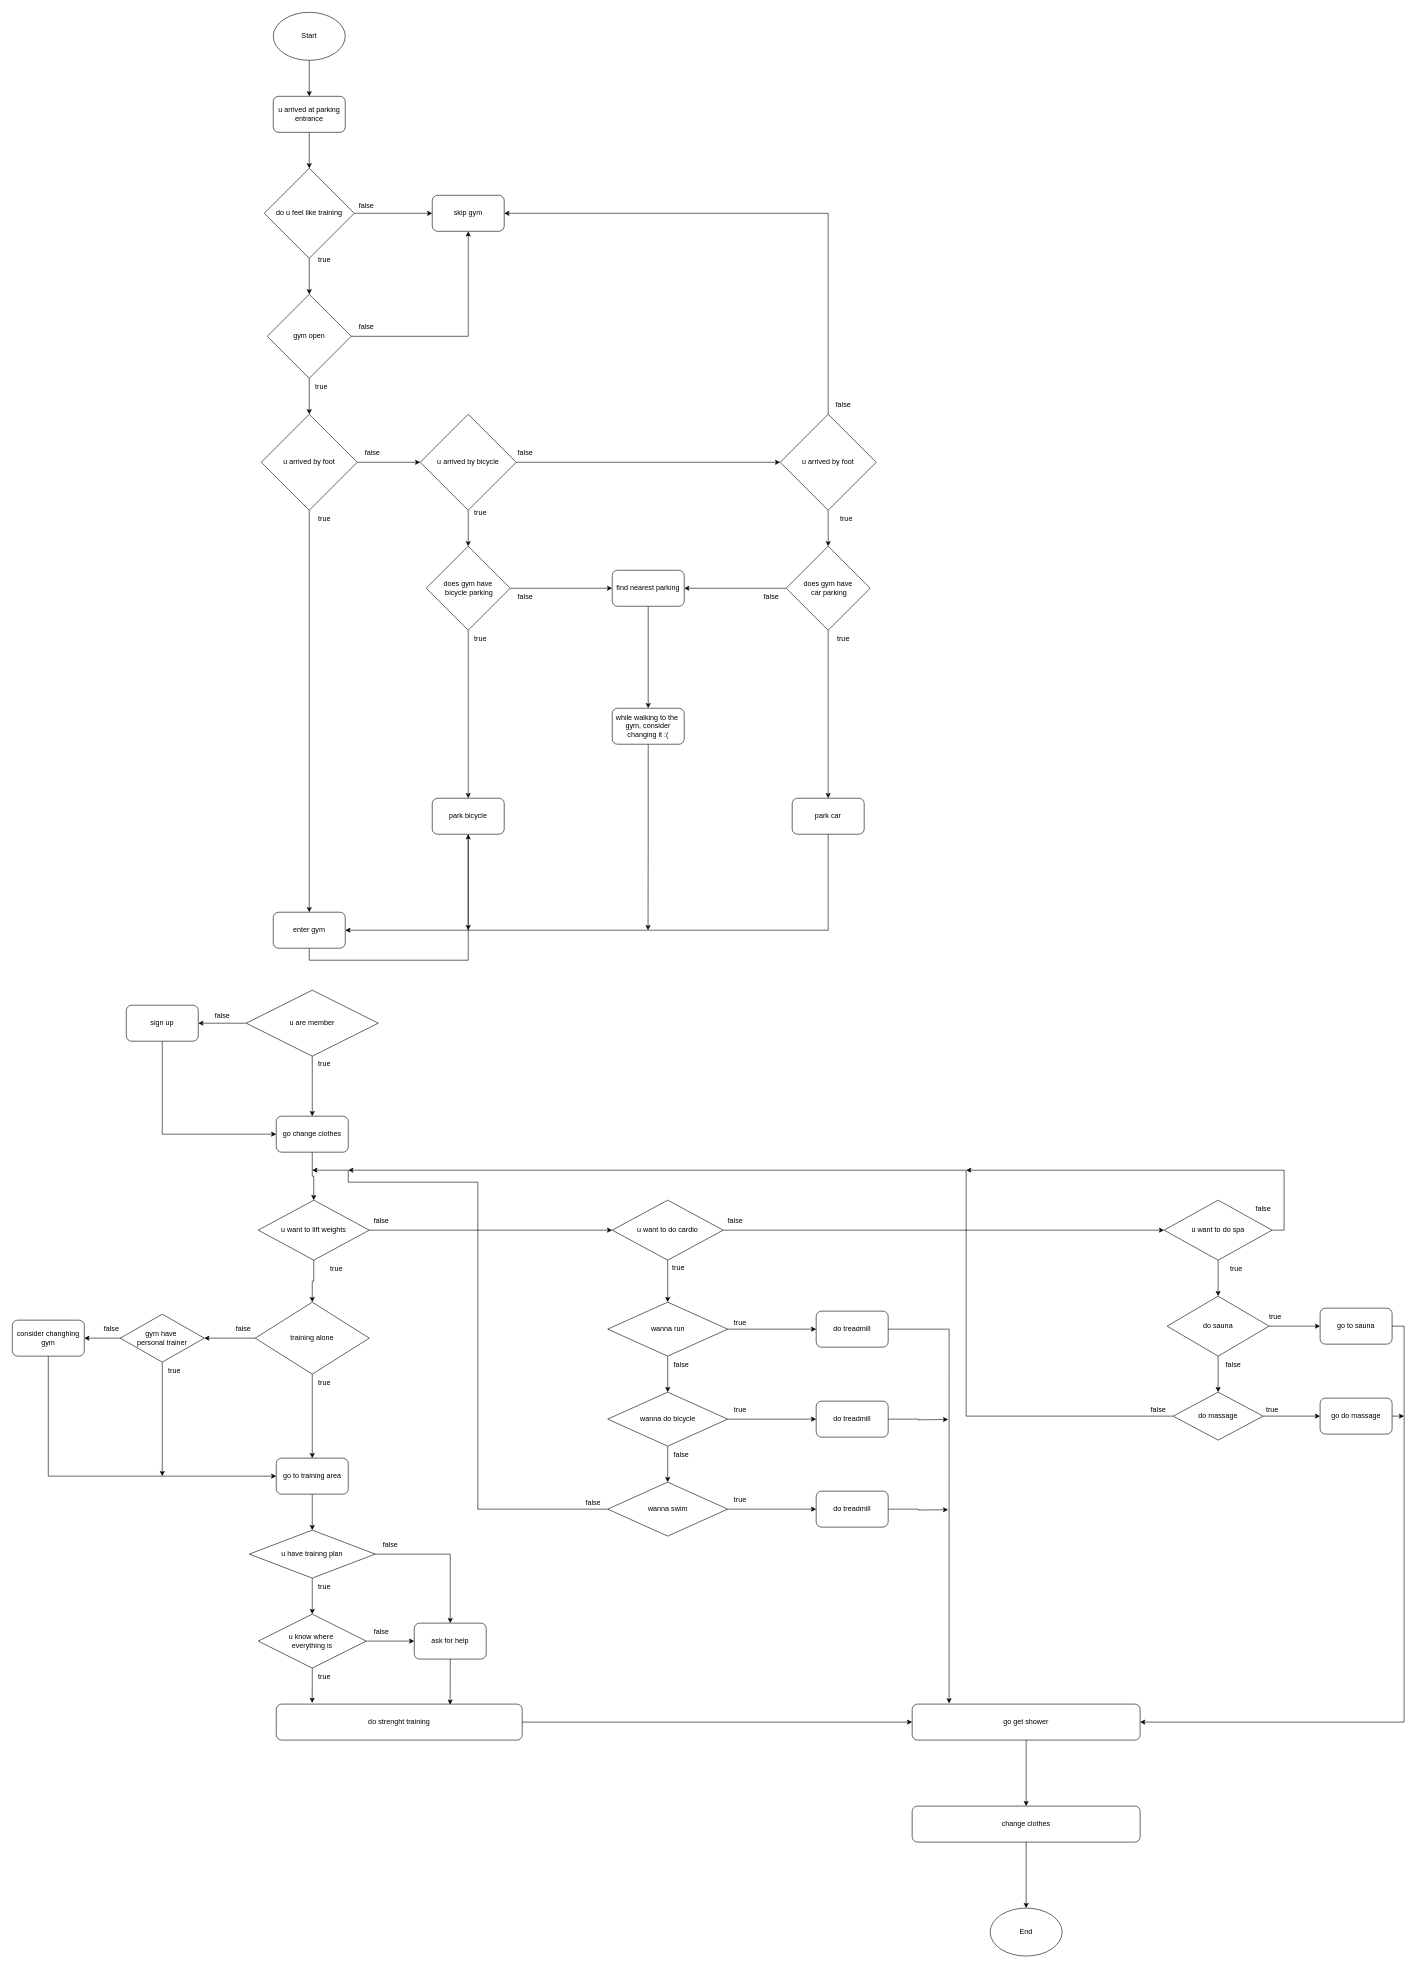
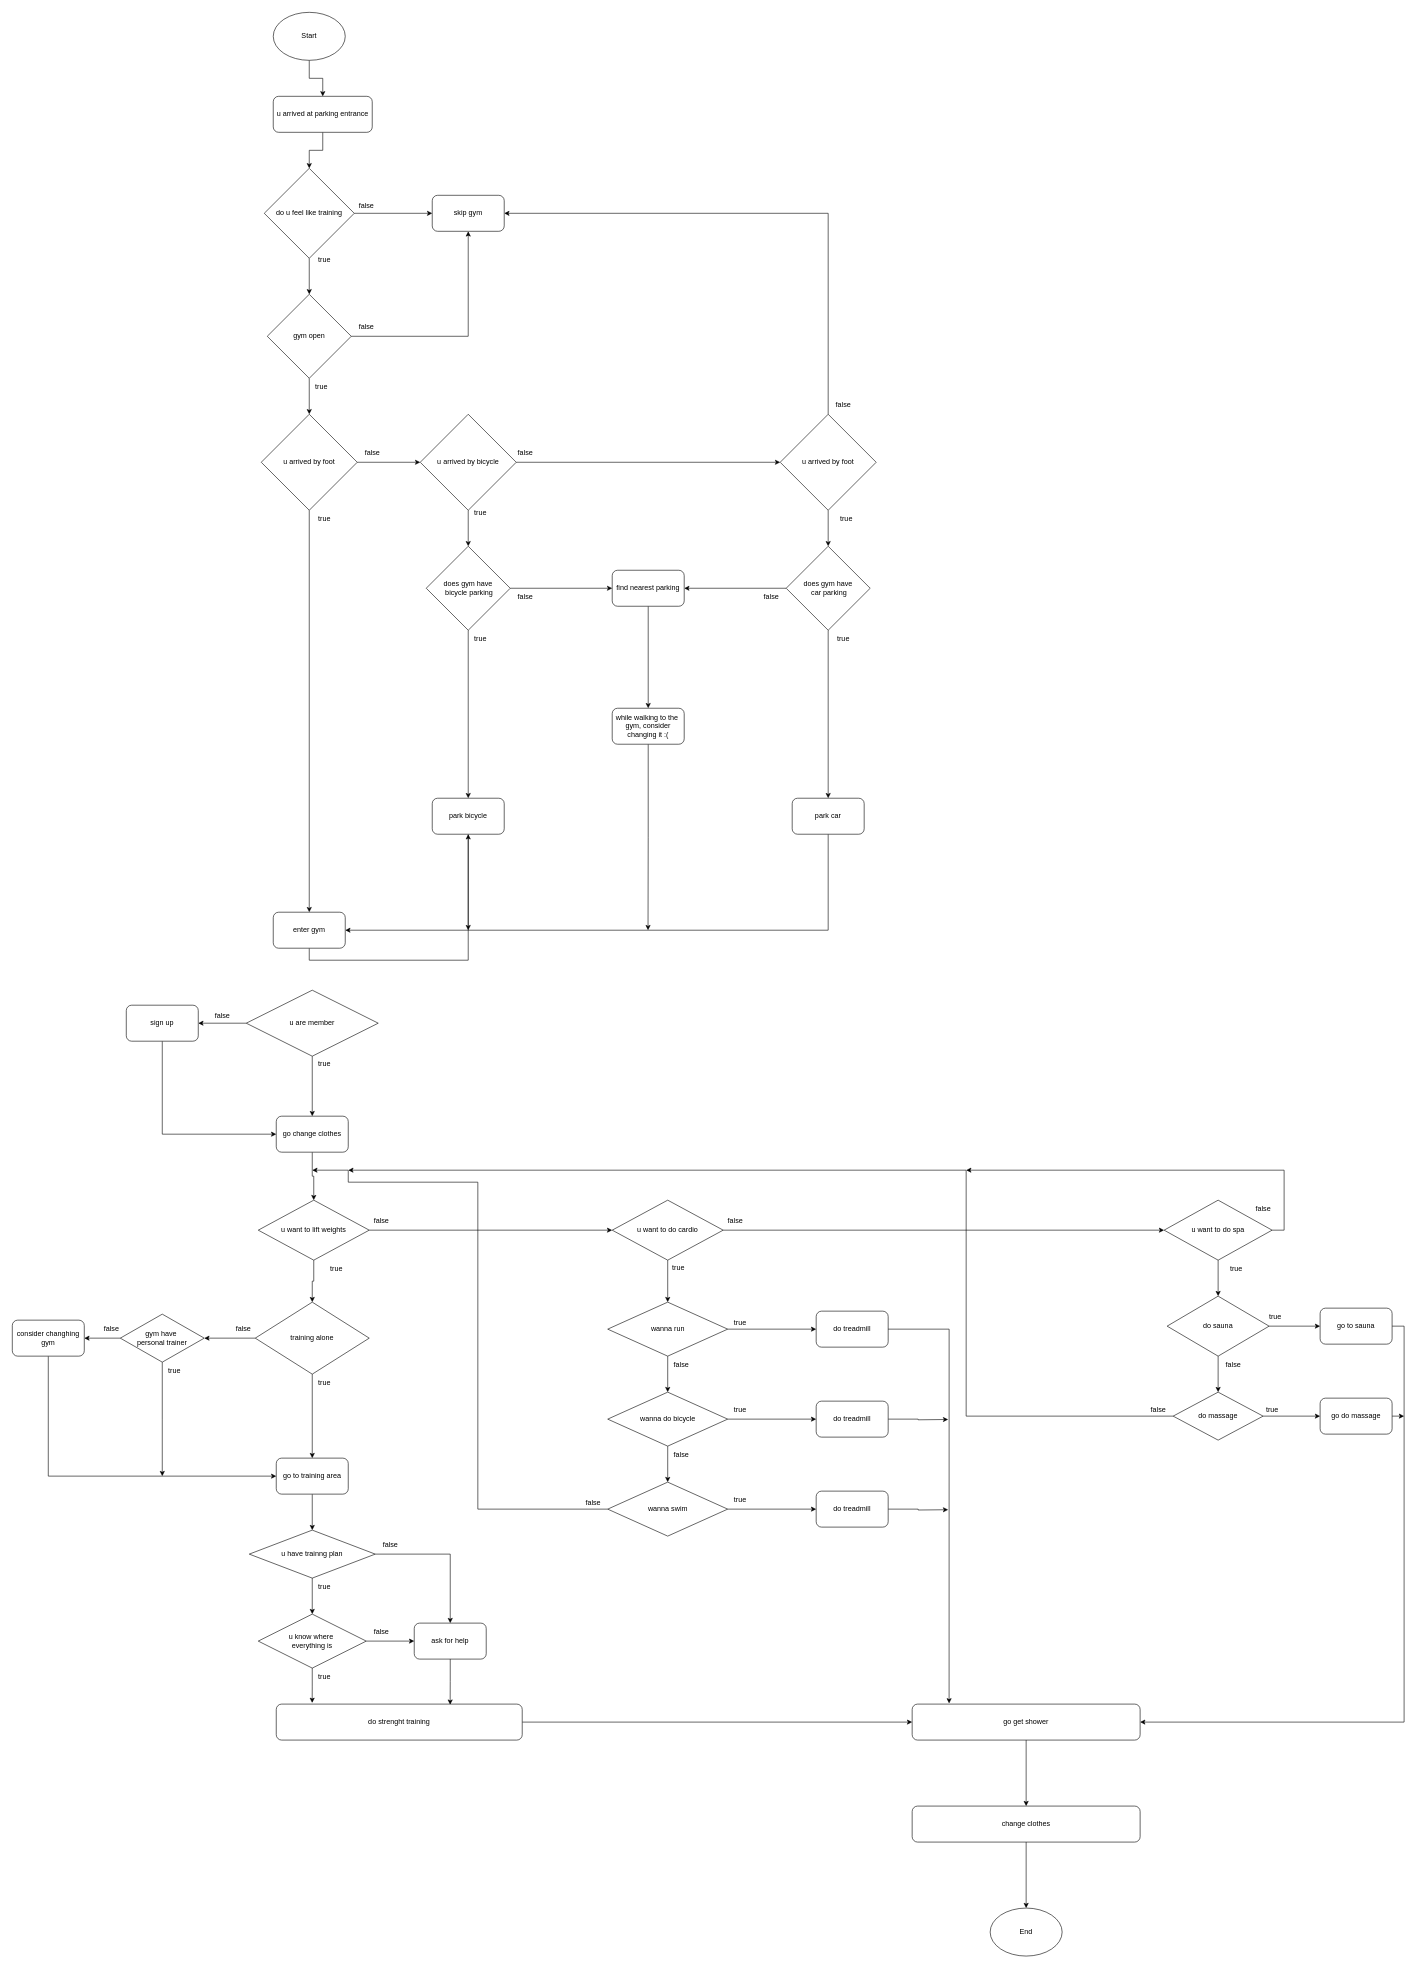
node "u arrived at parking entrance": size 72x36 -> 99x36
